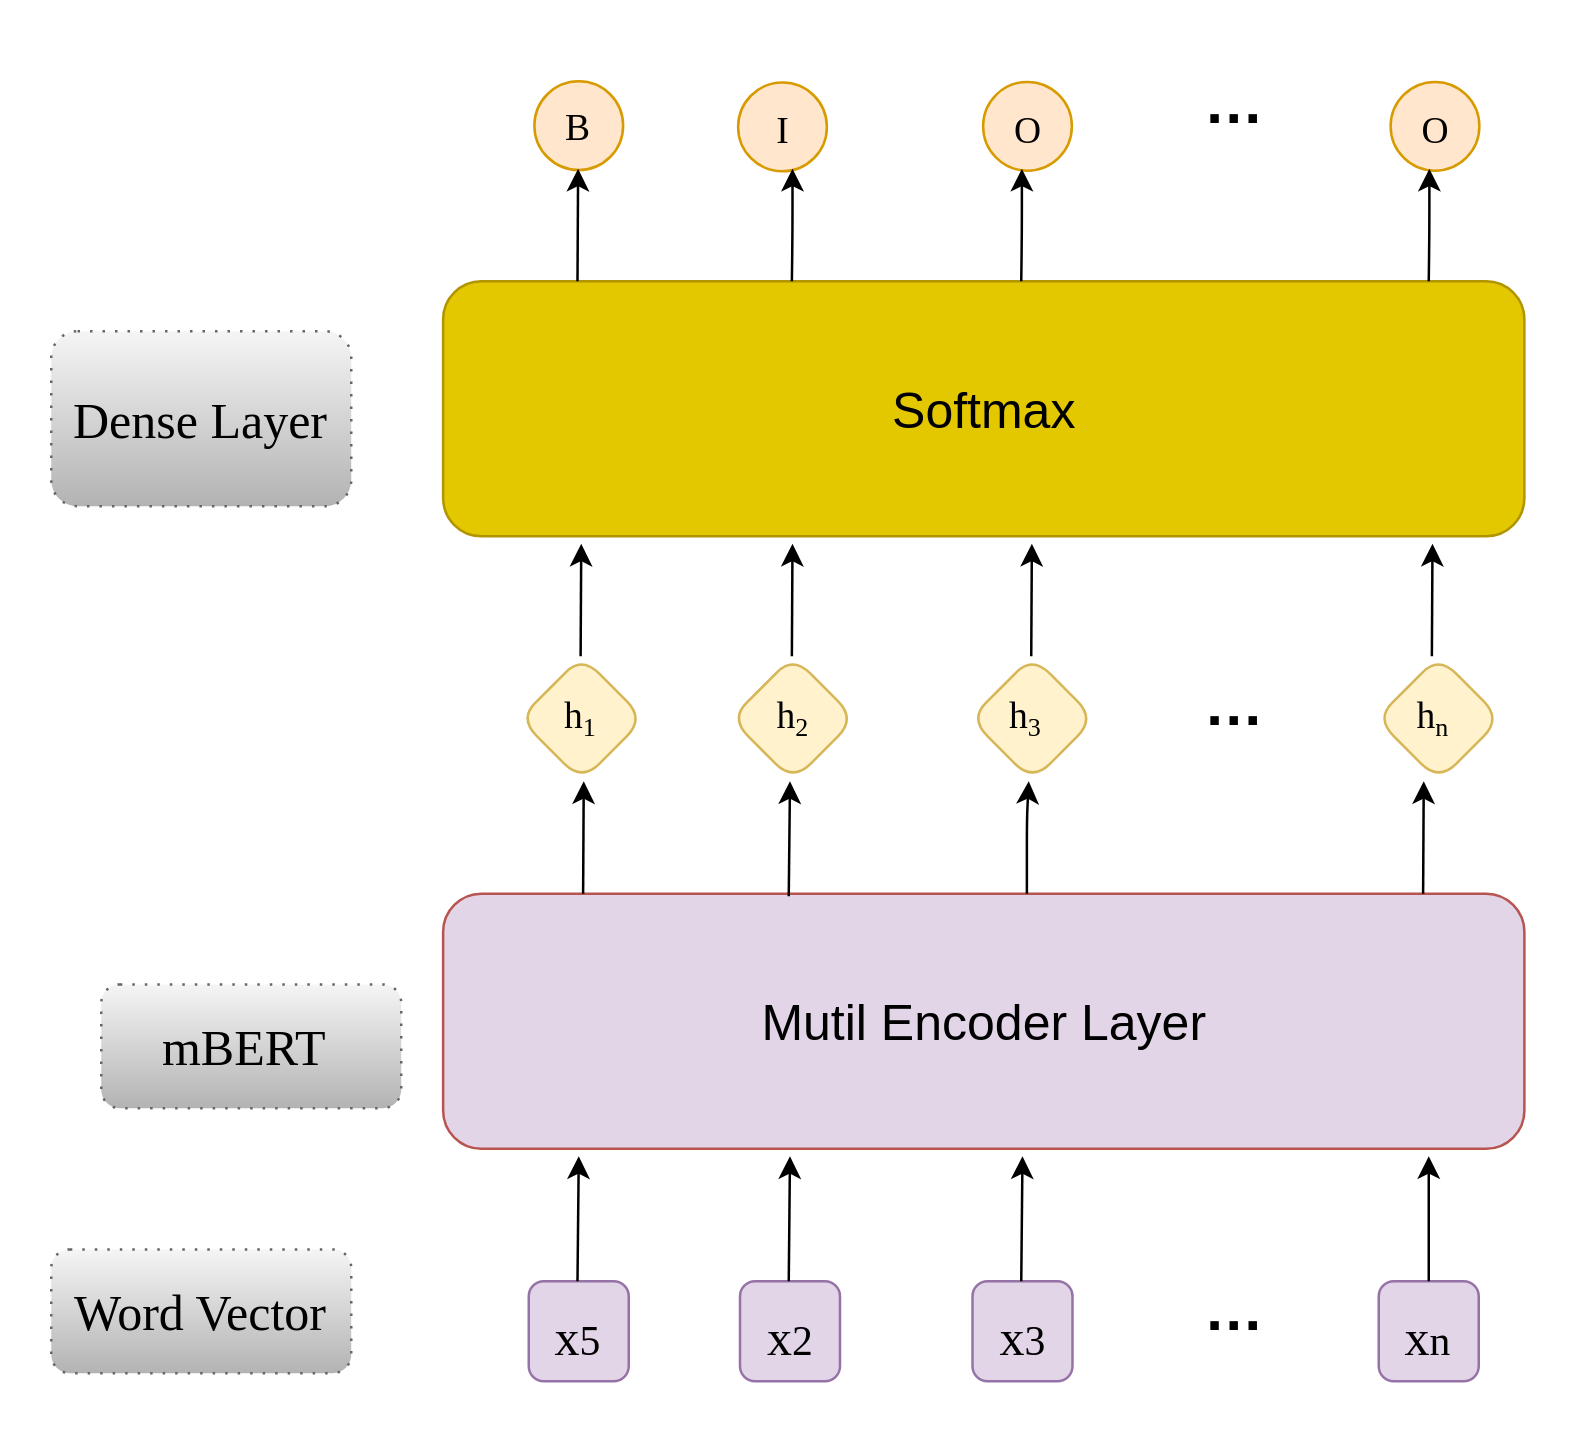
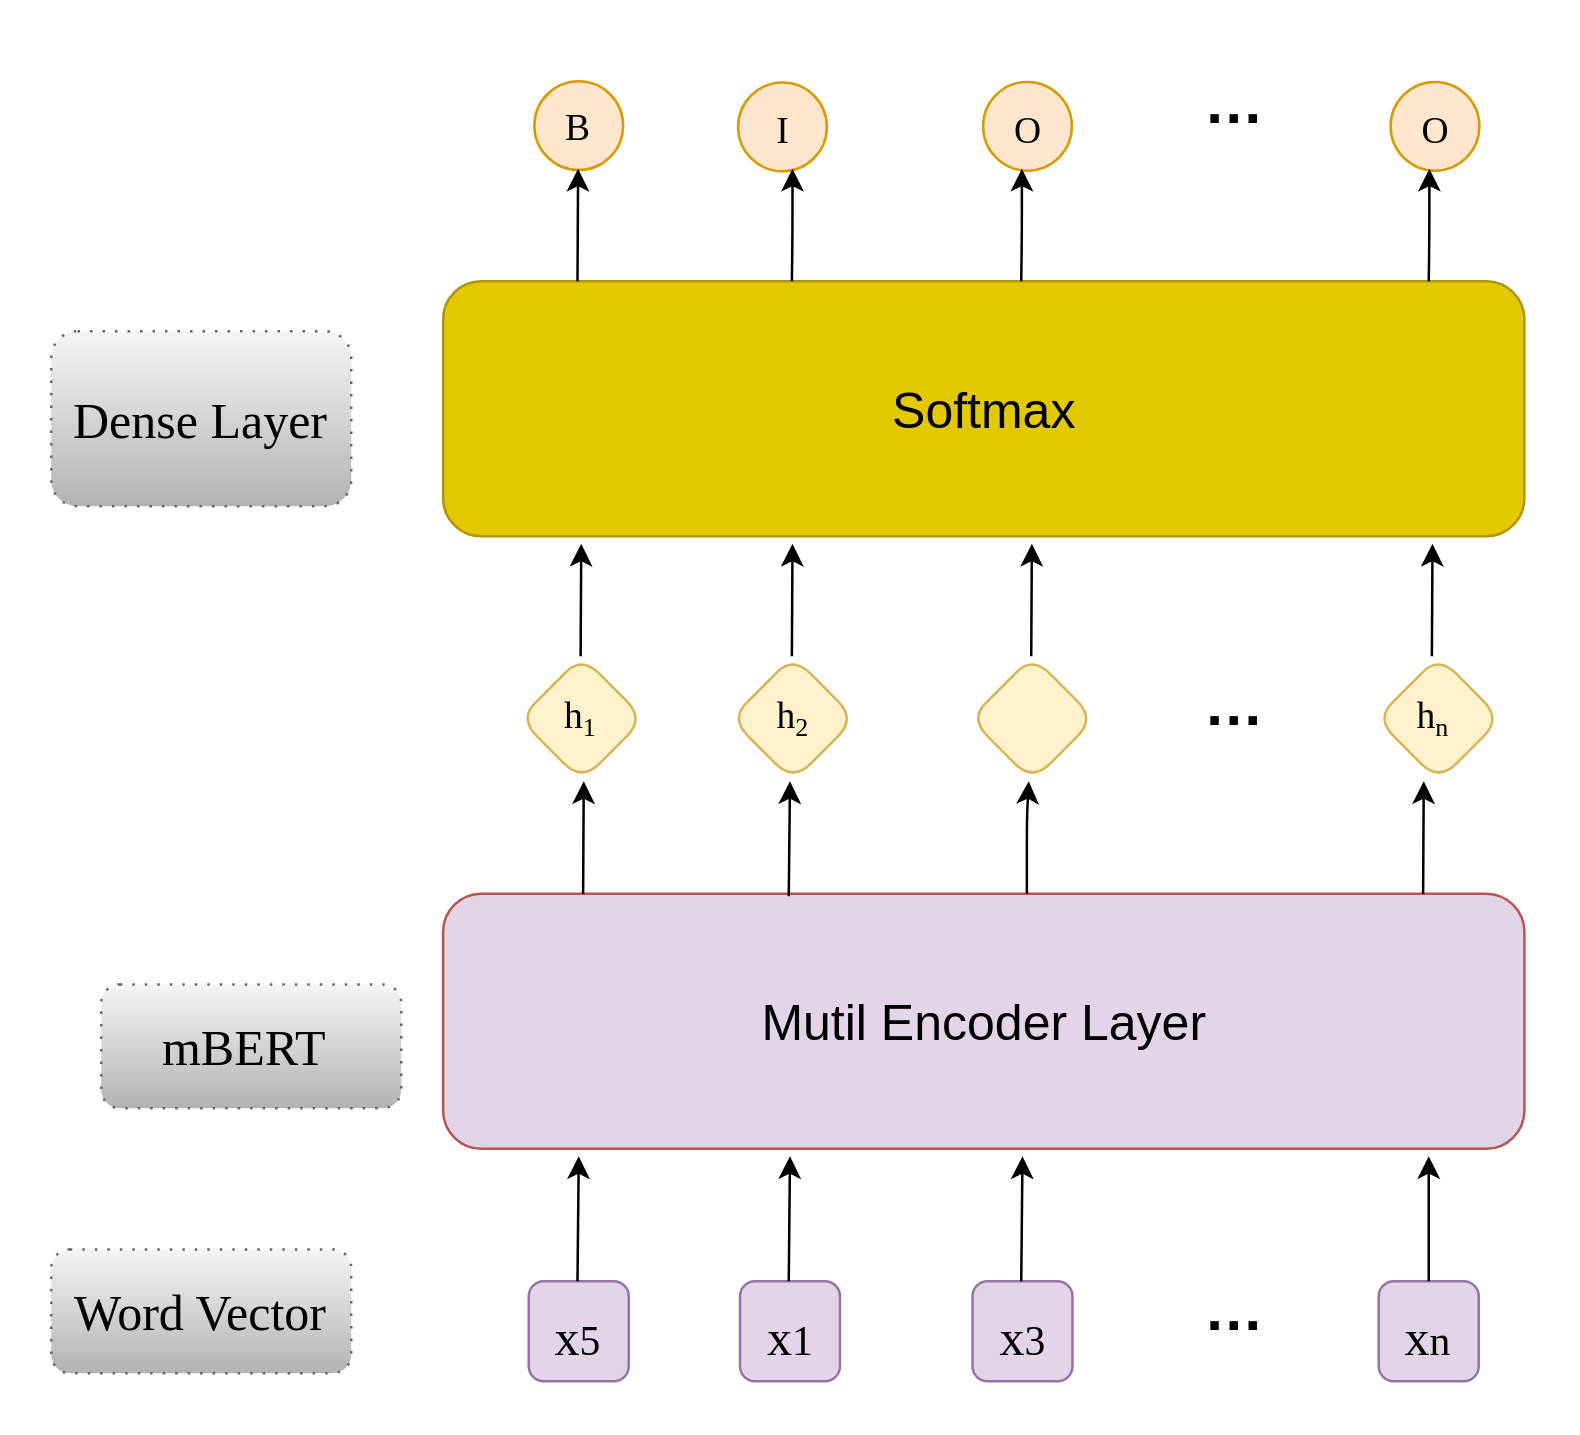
node "h3": removed
node "x2": label "x2" -> "x1"
